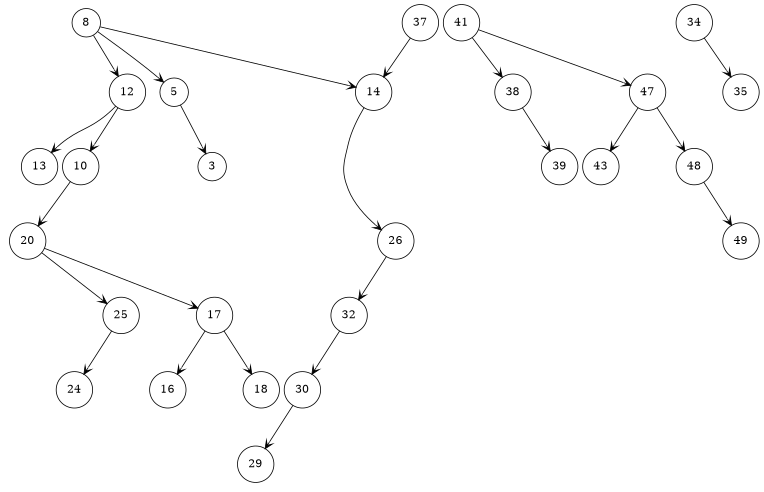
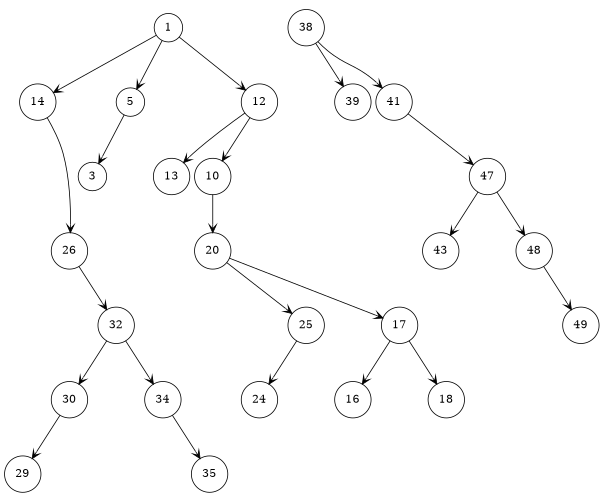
node "8": label "8" -> "1"
node "37": removed
edge "41" -> "38": reversed
edge "32" -> "34": added
